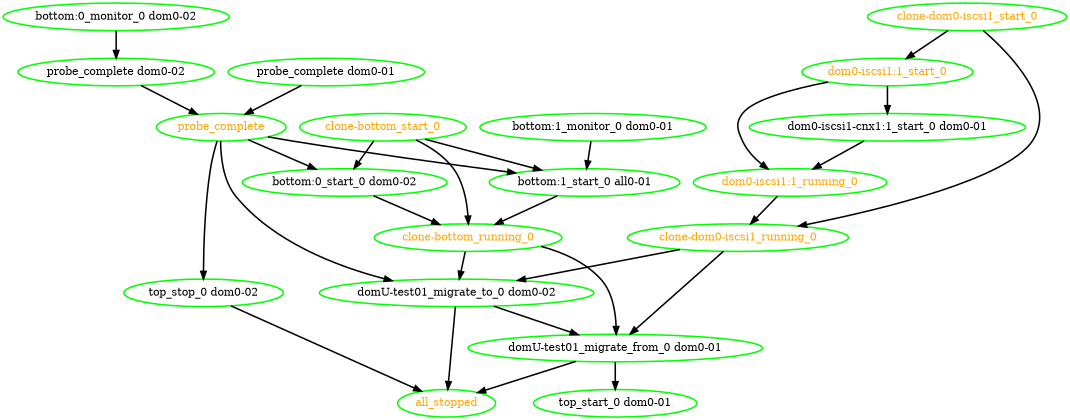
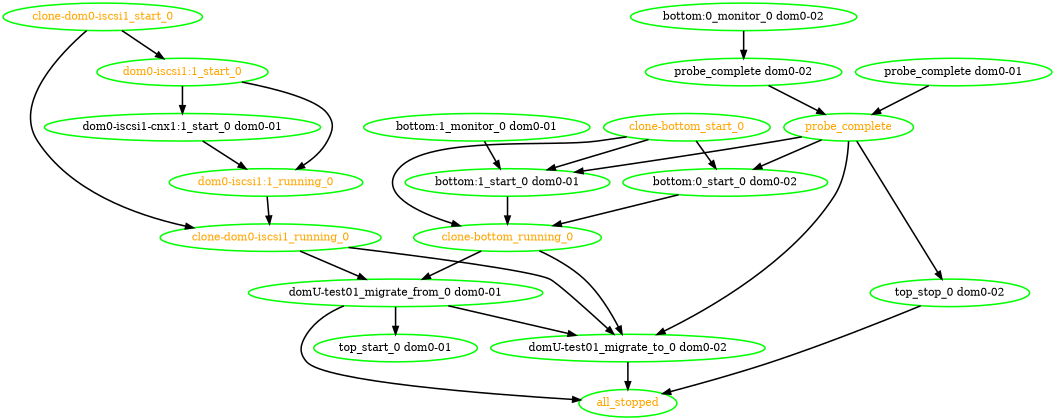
node "bottom:1_start_0 all0-01": label "bottom:1_start_0 all0-01" -> "bottom:1_start_0 dom0-01"
edge "domU-test01_migrate_to_0 dom0-02" -> "domU-test01_migrate_from_0 dom0-01": reversed
